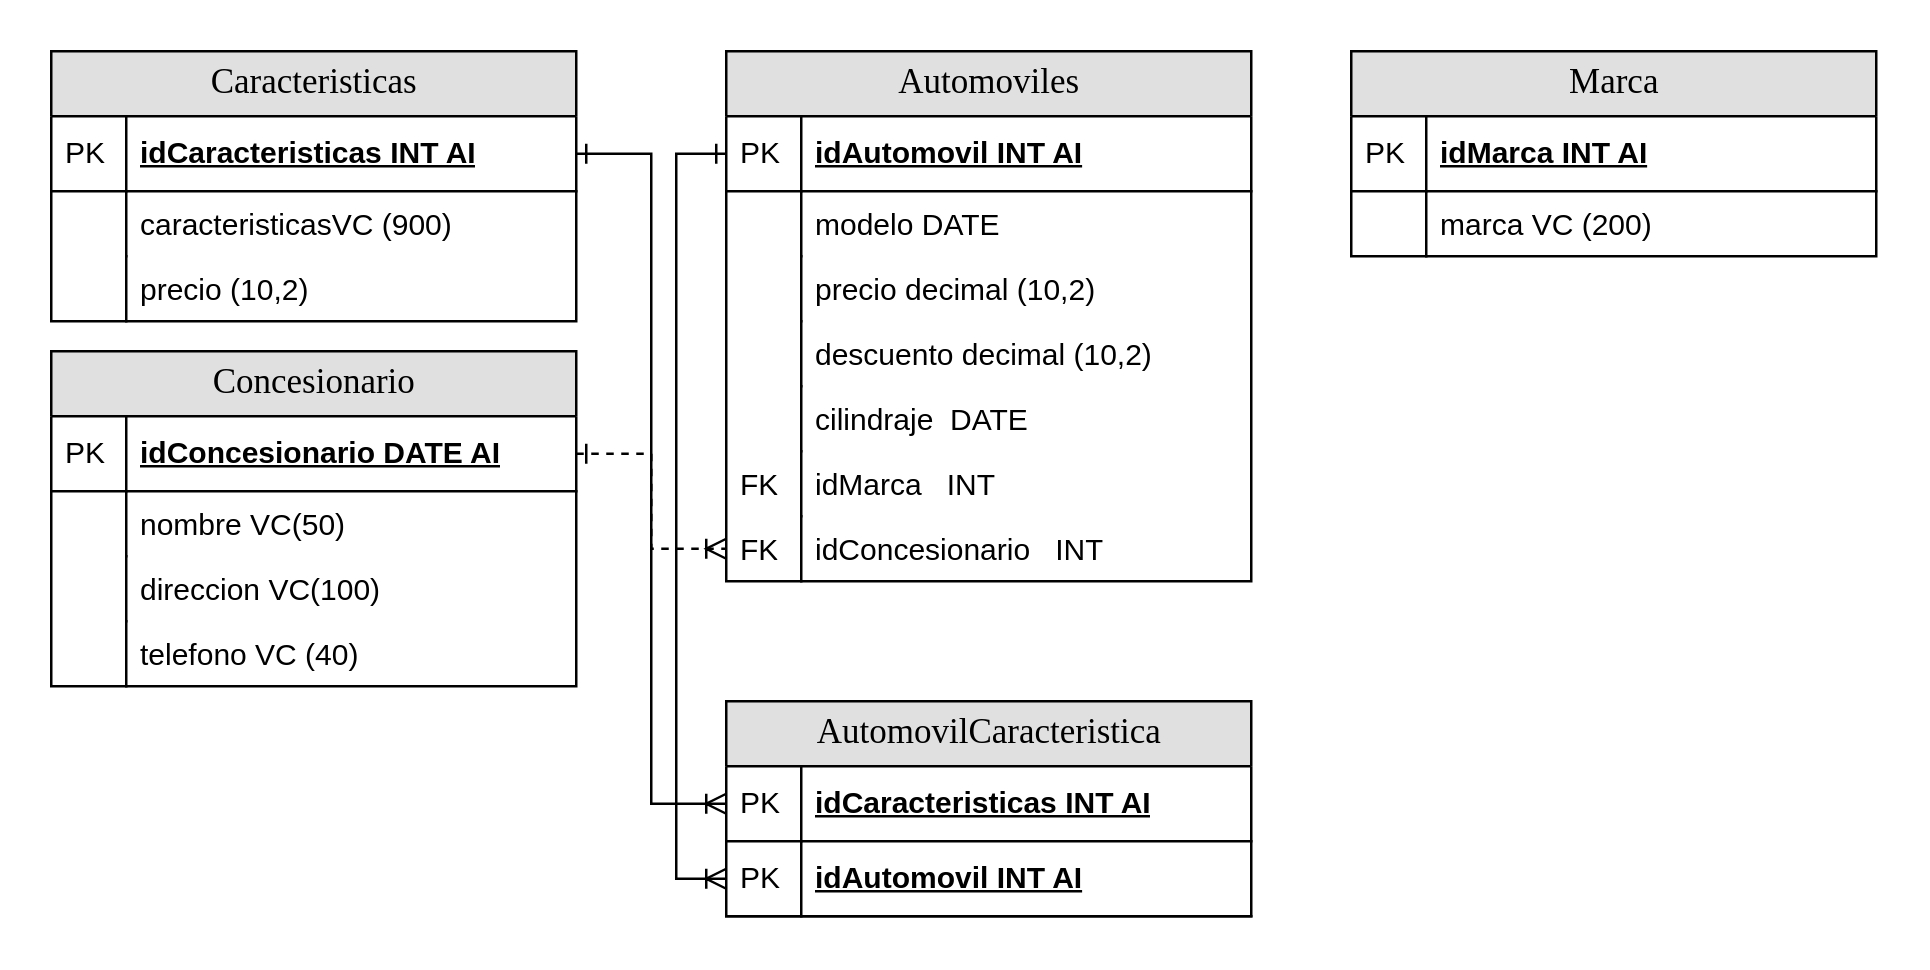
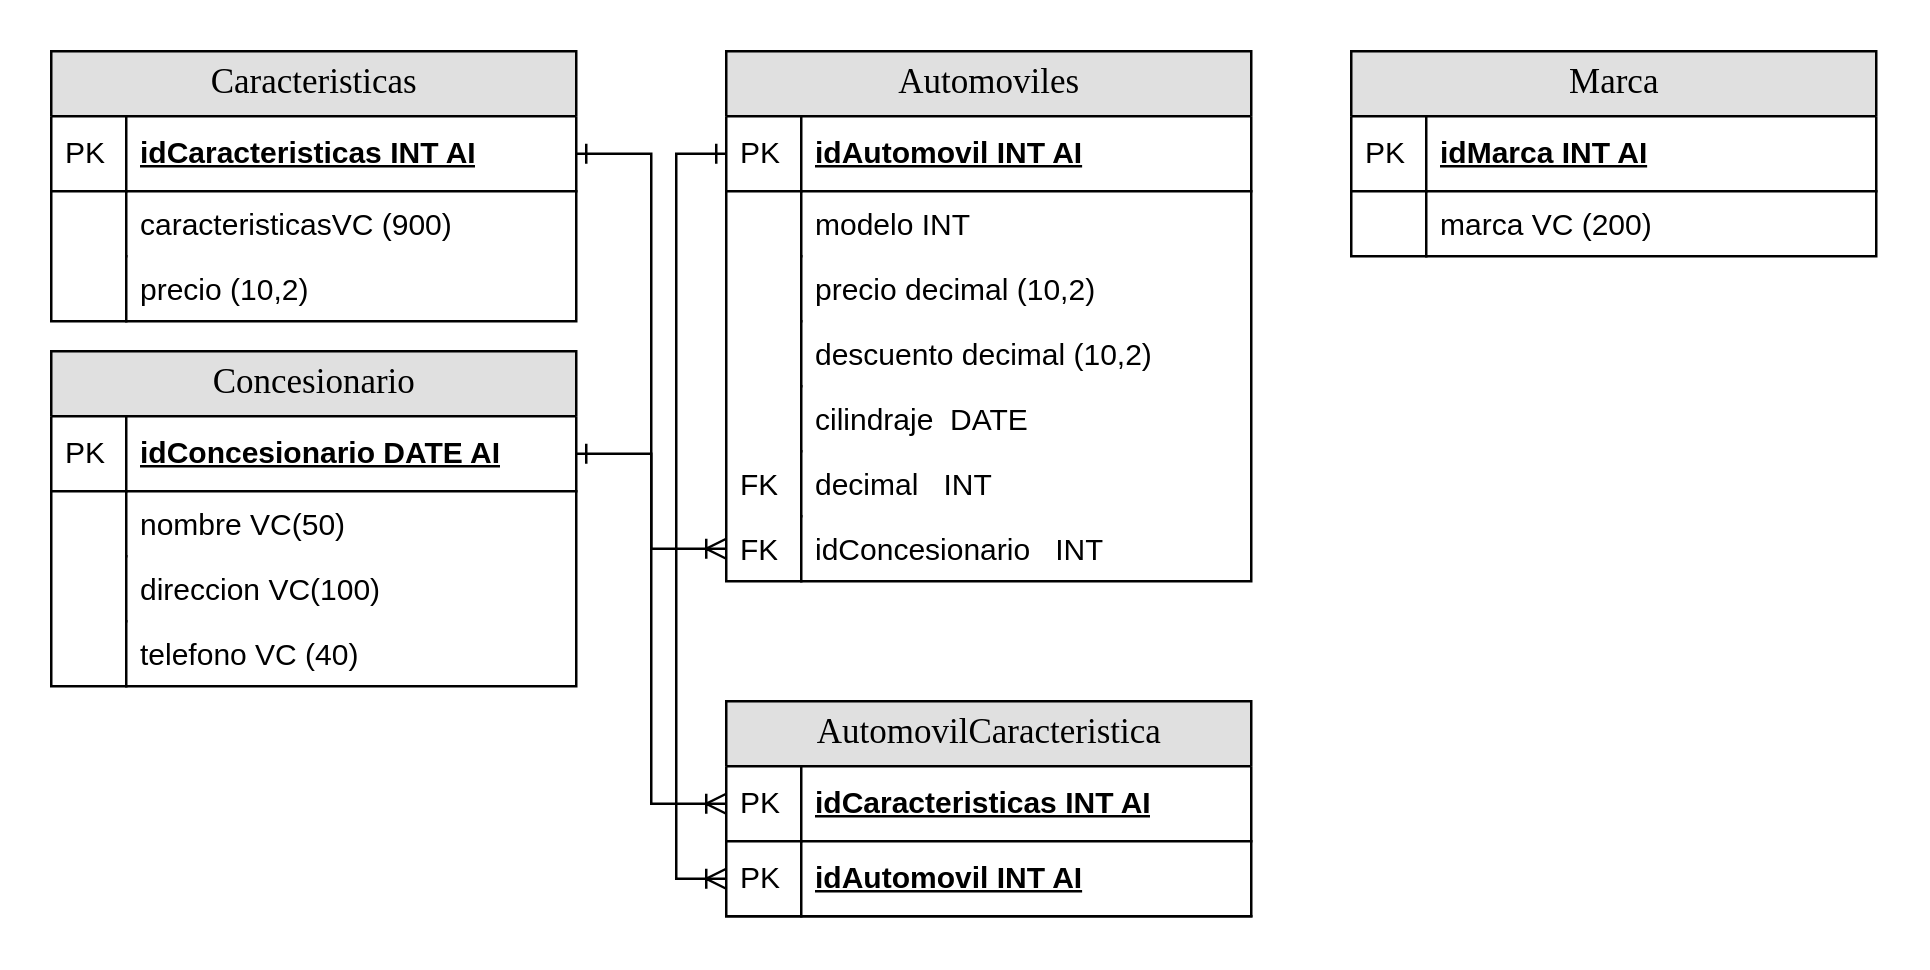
node "modelo DATE": label "modelo DATE" -> "modelo INT"
edge "idConcesionario DATE AI" -- "idConcesionario INT": style dashed -> solid
node "idMarca INT": label "idMarca INT" -> "decimal INT"
